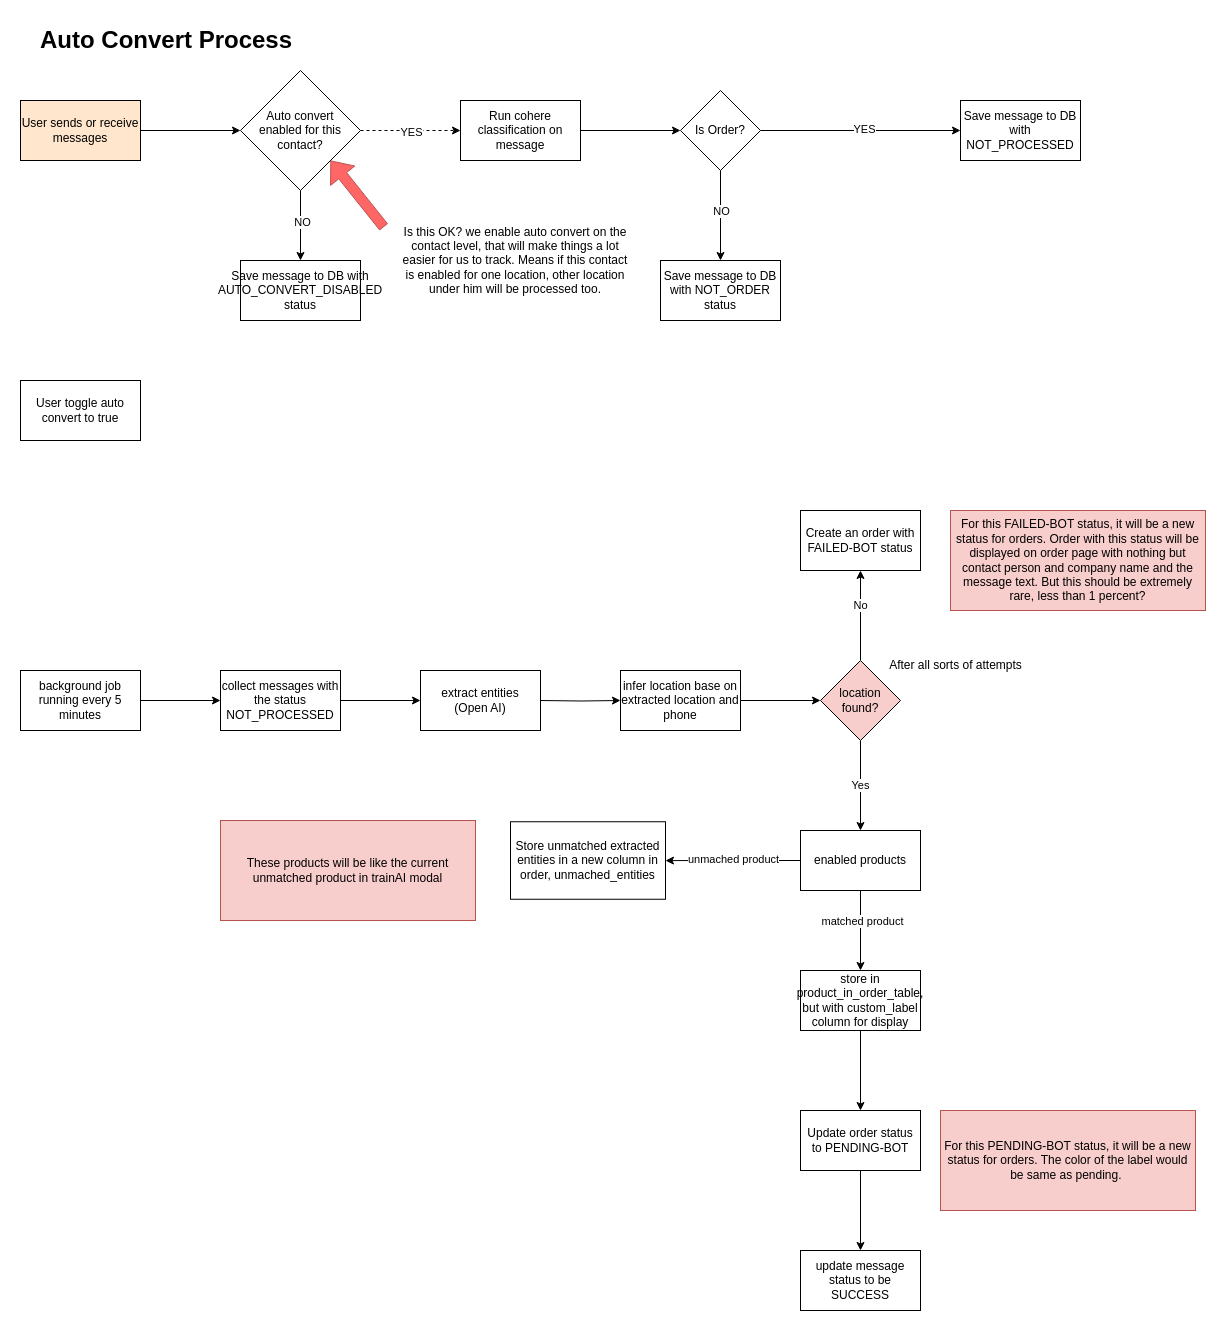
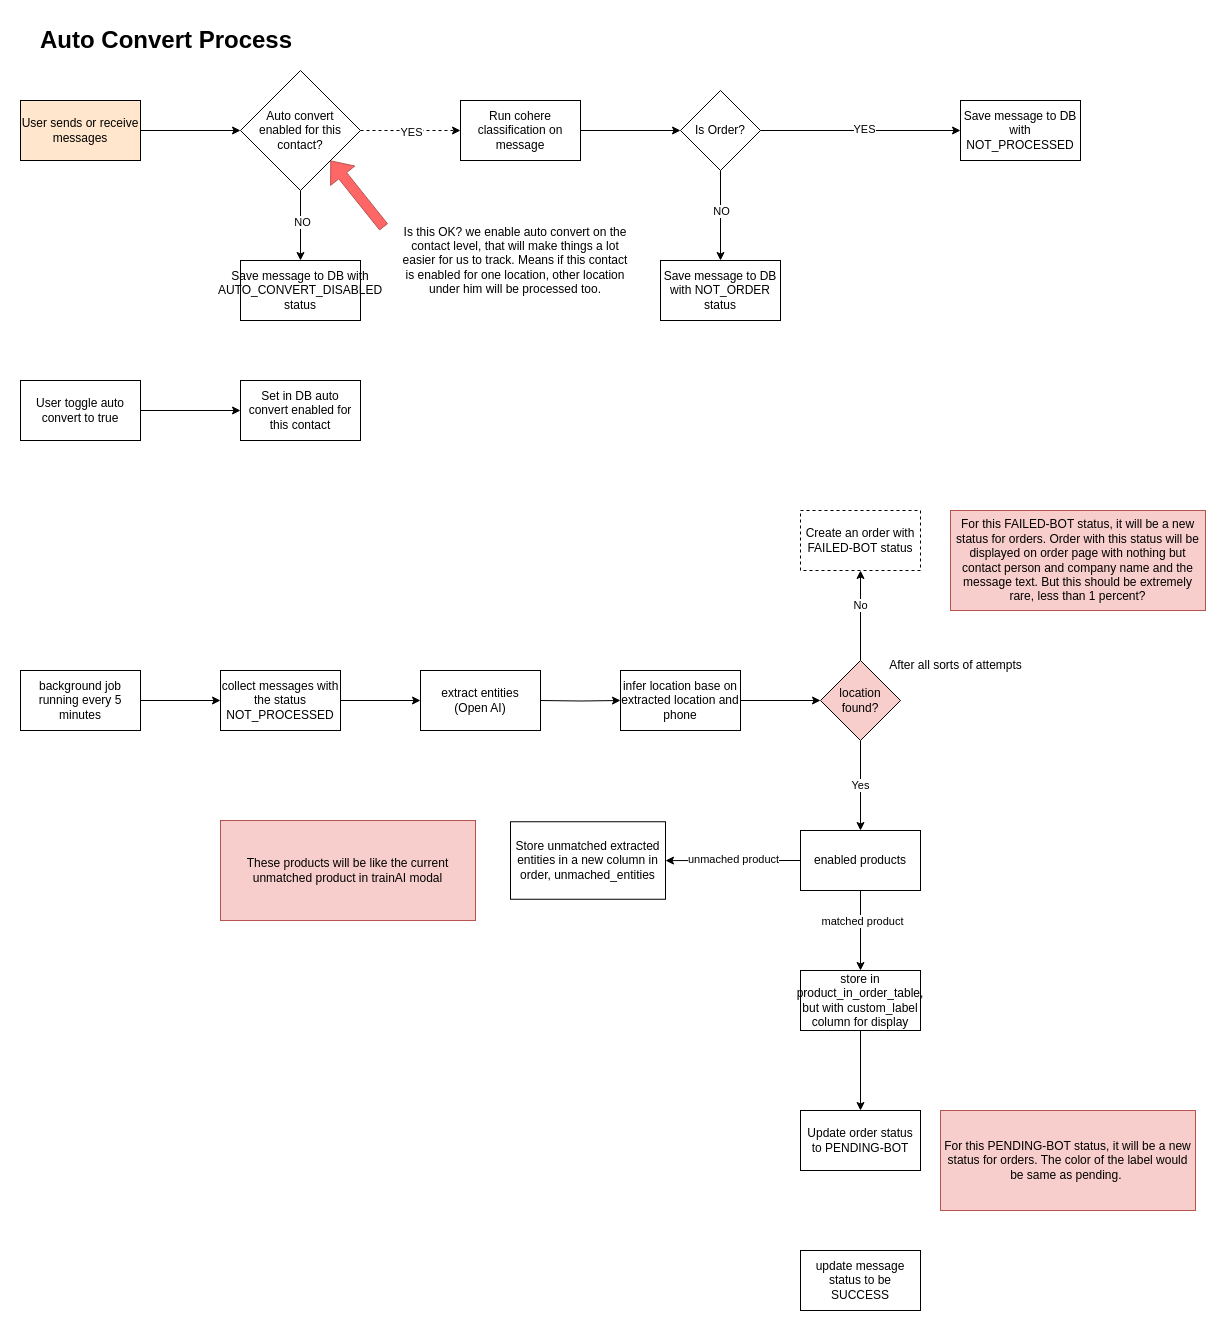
edge "User toggle auto convert to true" -> "Set in DB auto convert enabled for this contact": added
node "Set in DB auto convert enabled for this contact": added
node "Create an order with FAILED-BOT status": style solid -> dashed
edge "Update order status to PENDING-BOT" -> "update message status to be SUCCESS": removed
